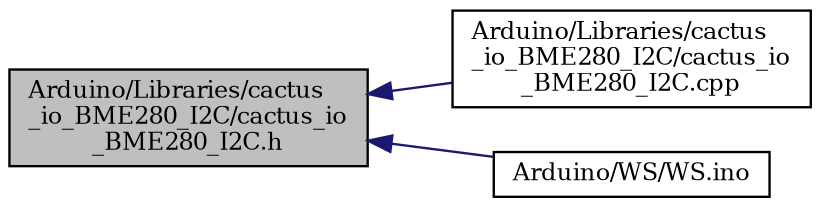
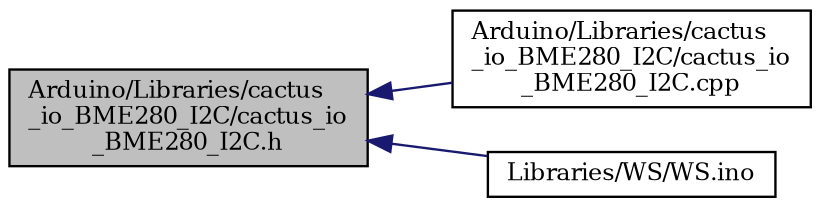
node "Arduino/WS/WS.ino": label "Arduino/WS/WS.ino" -> "Libraries/WS/WS.ino"
